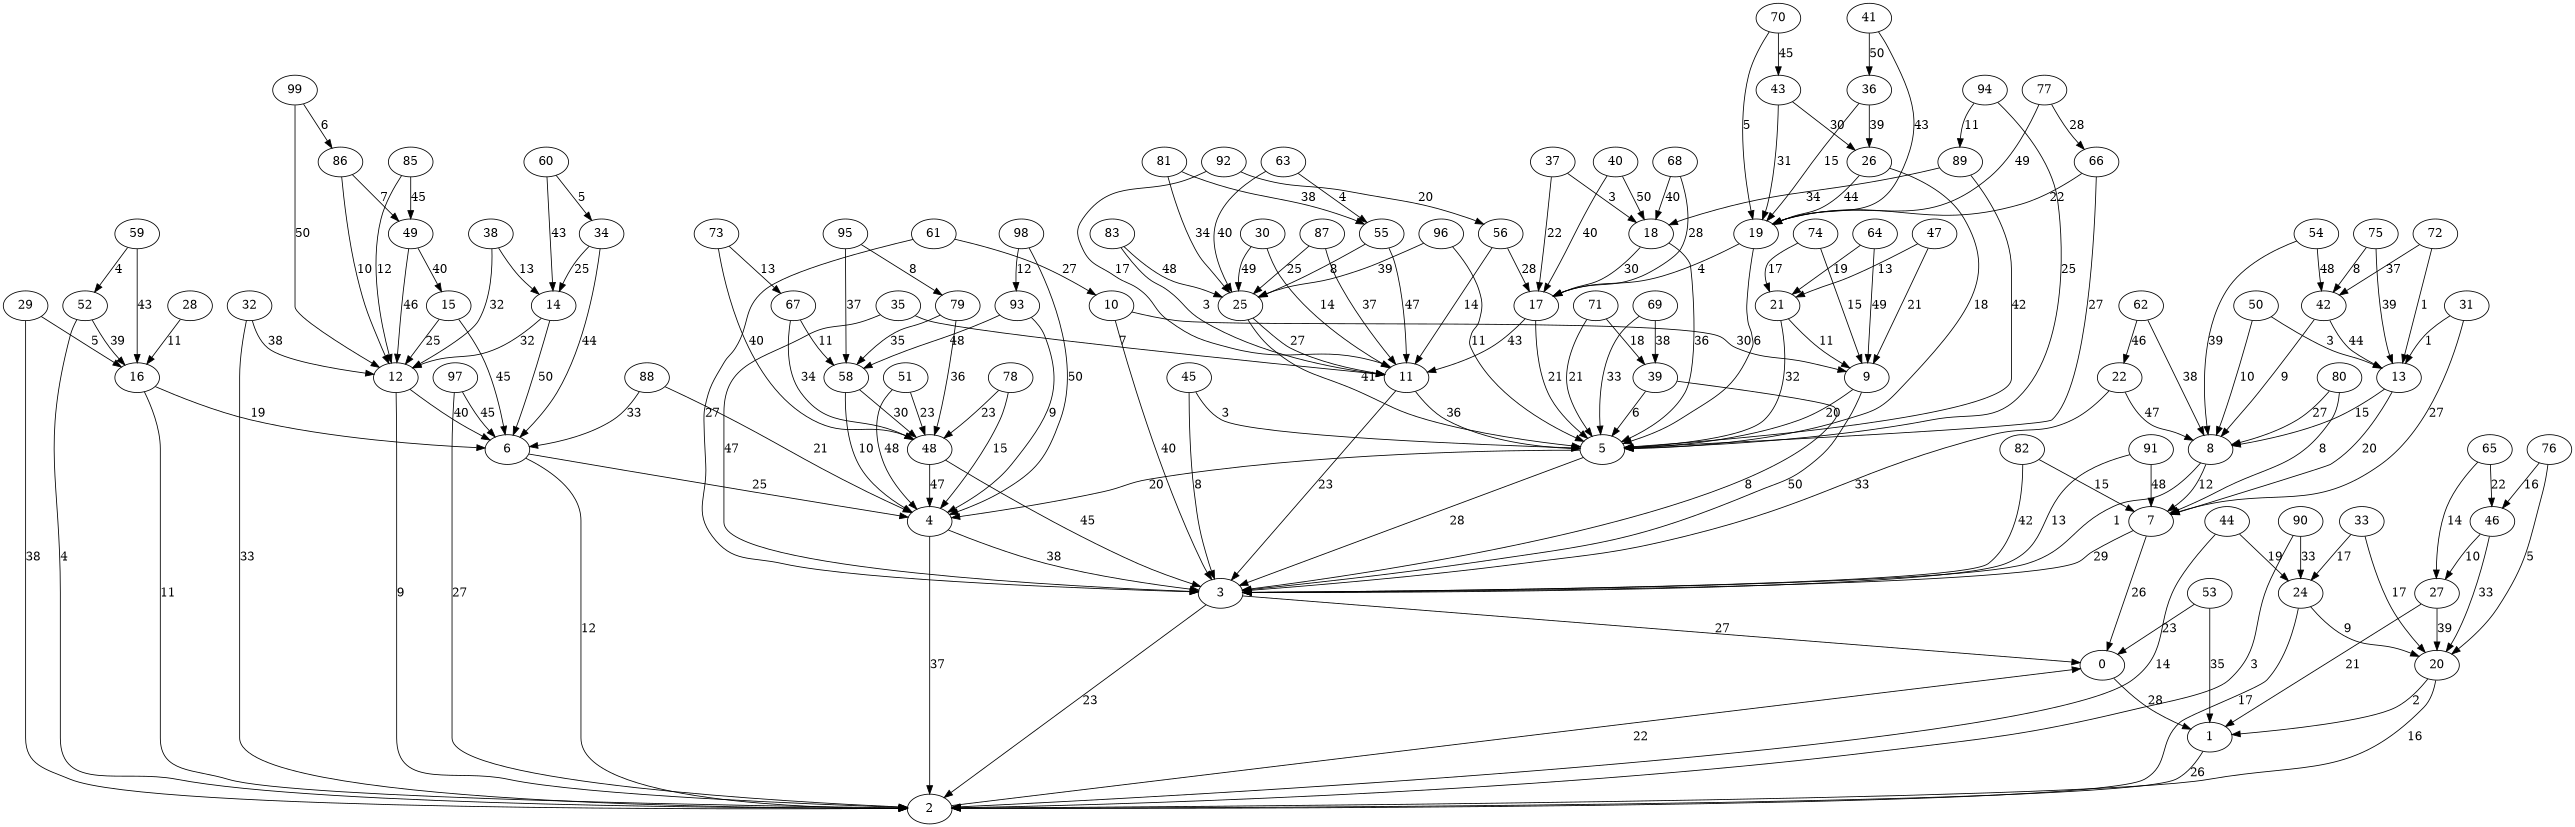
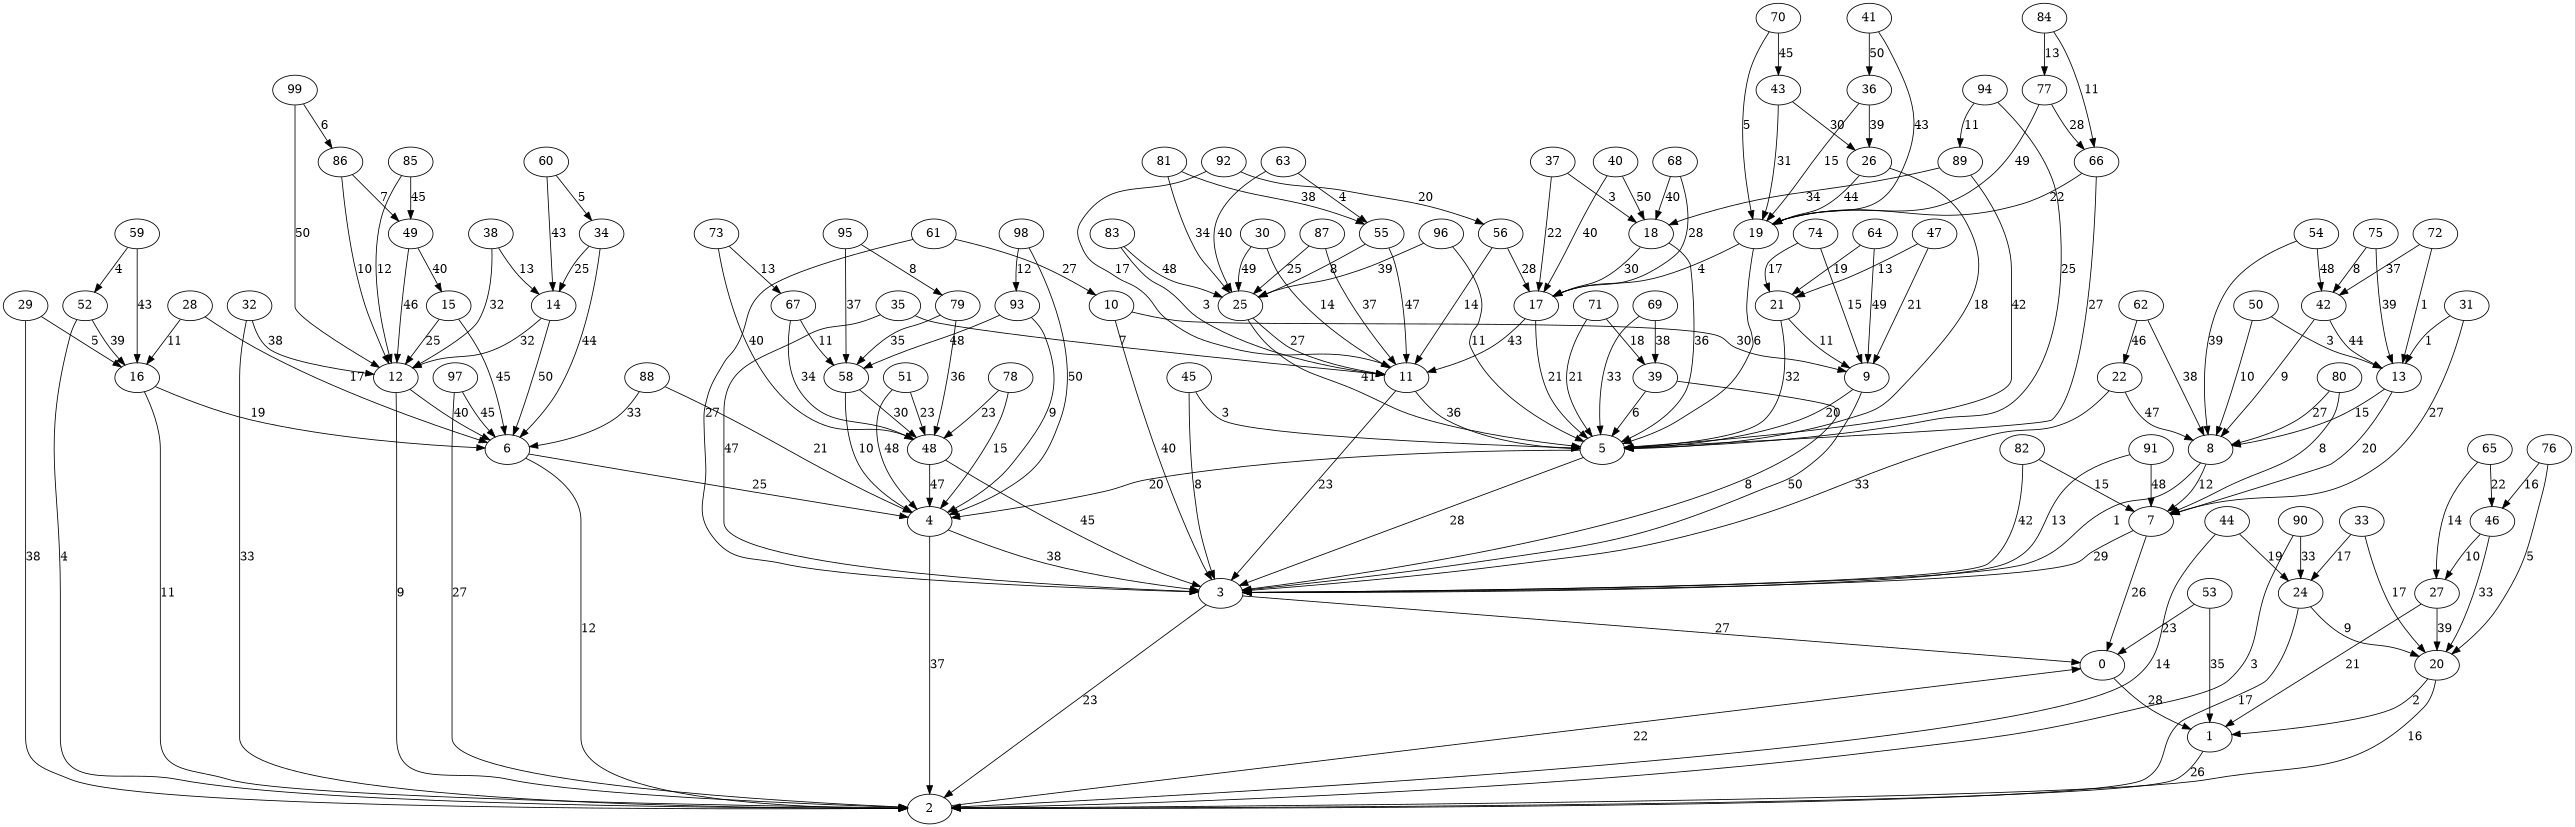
node "84": added
edge "28" -> "6": added, label "17"
